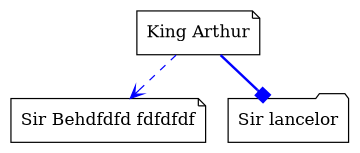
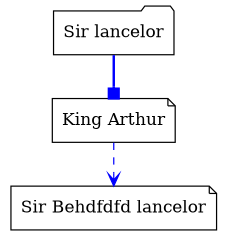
edge "King Arthur" -> "Sir lancelor": reversed
node "Sir Behdfdfd fdfdfdf": label "Sir Behdfdfd fdfdfdf" -> "Sir Behdfdfd lancelor"
